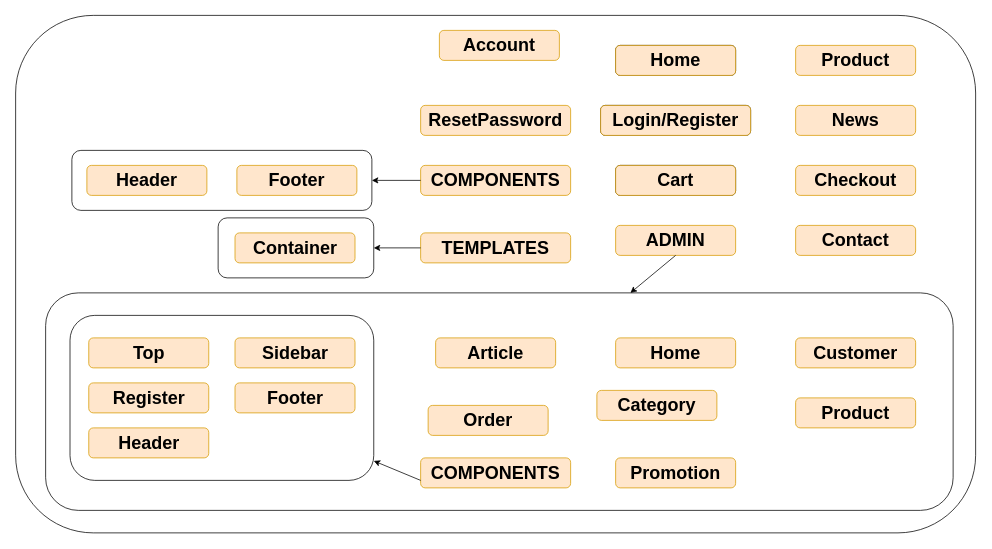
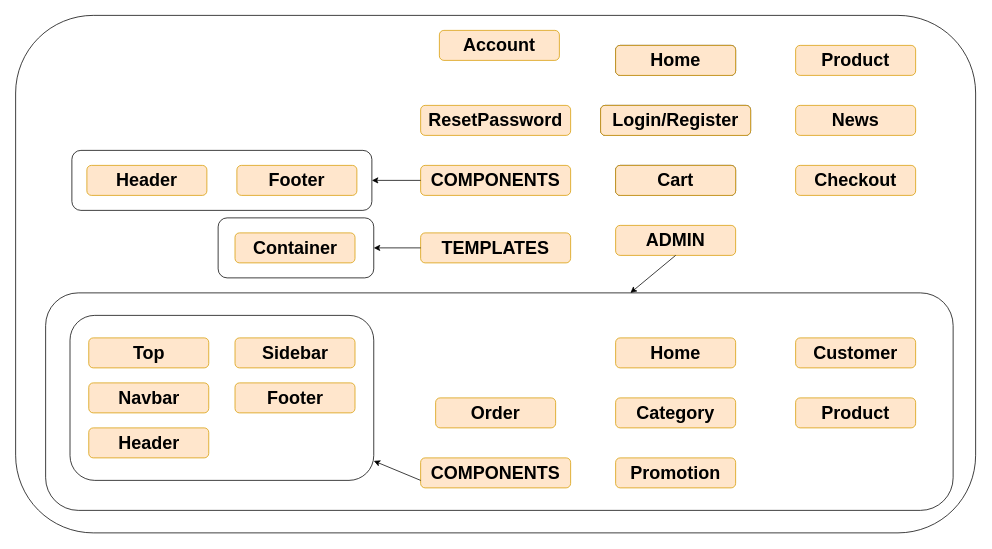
node "Contact": removed
node "Article": removed
node "Register": label "Register" -> "Navbar"
node "Category": moved (657, 405) -> (675, 413)
node "Order": moved (488, 420) -> (495, 413)
